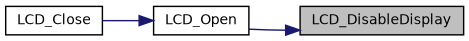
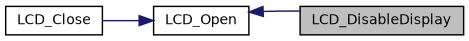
edge "LCD_Open" -> "LCD_DisableDisplay": reversed
